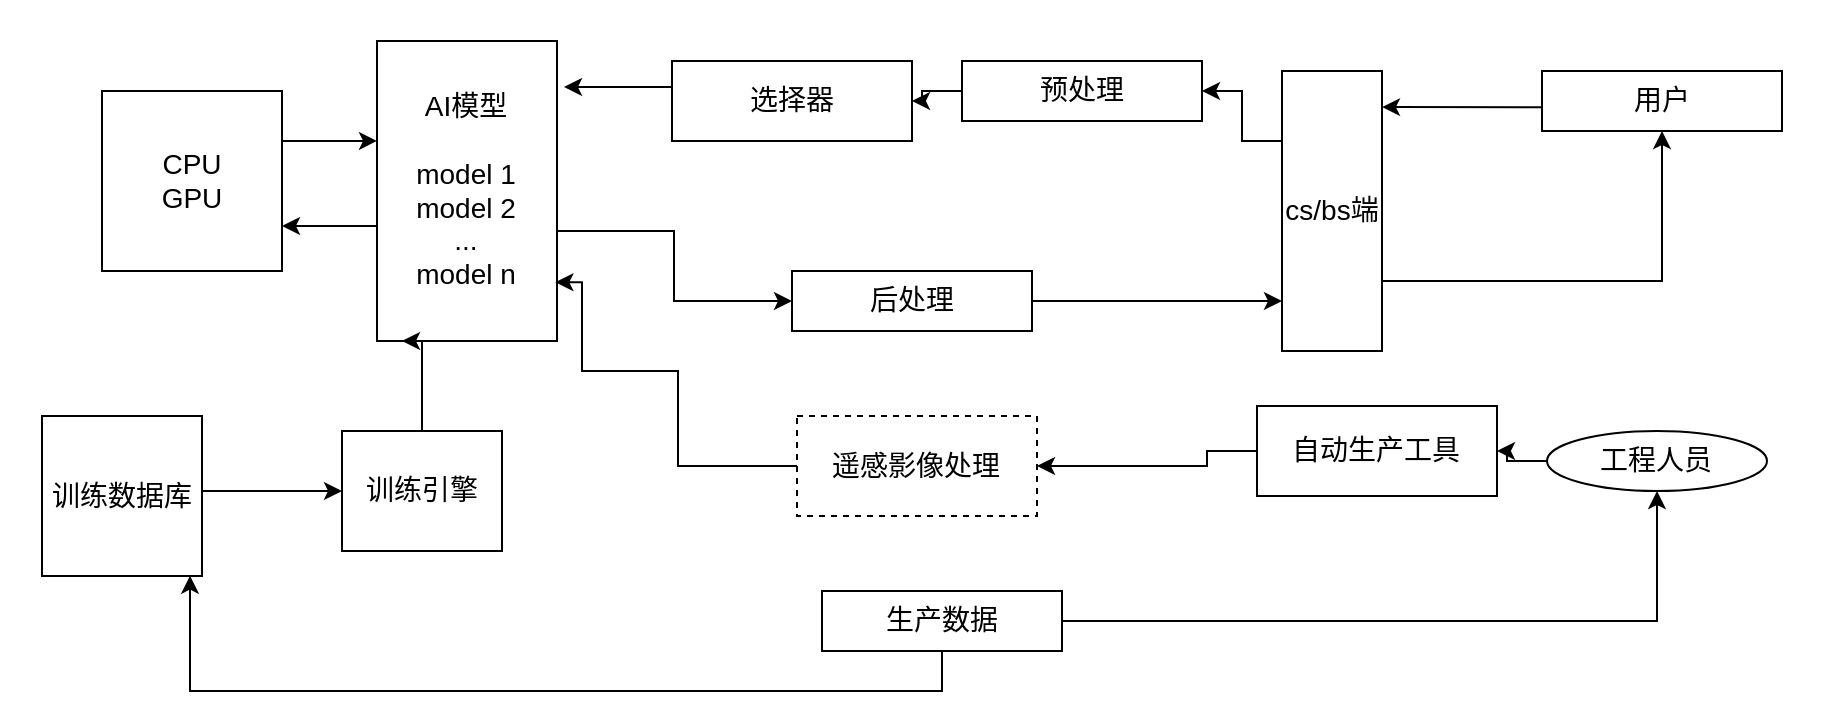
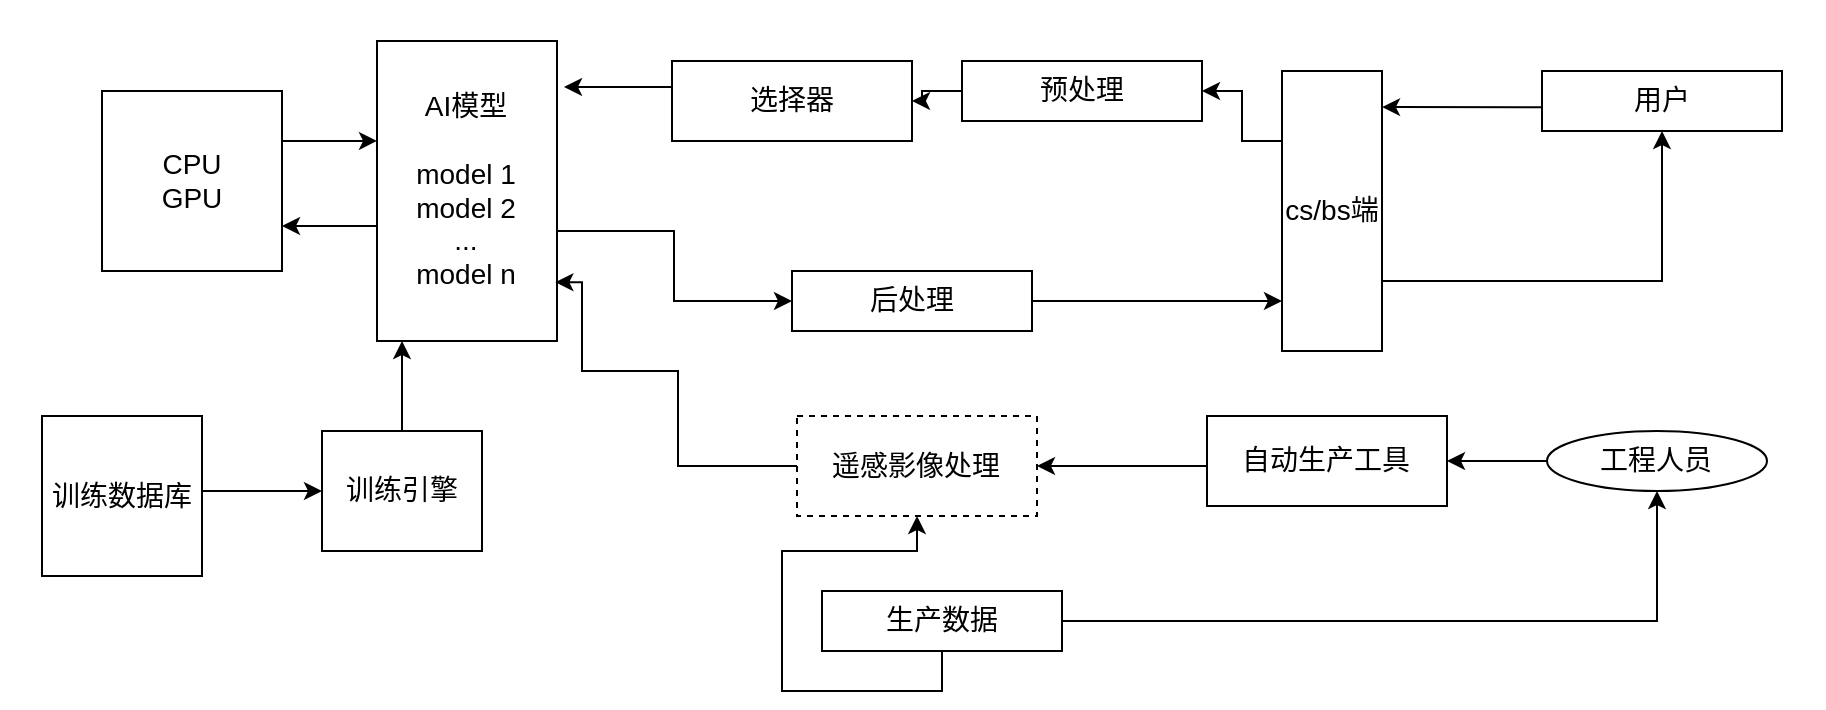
node "自动生产工具": moved (1377, 451) -> (1327, 461)
node "训练引擎": moved (422, 491) -> (402, 491)
edge "生产数据" -> "训练数据库": now "生产数据" -> "遥感影像处理"
